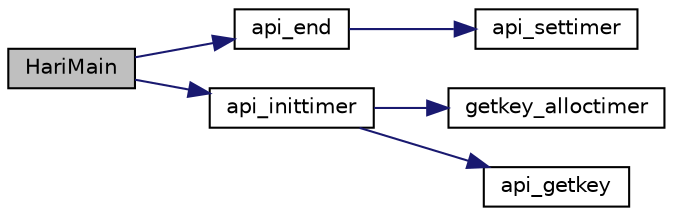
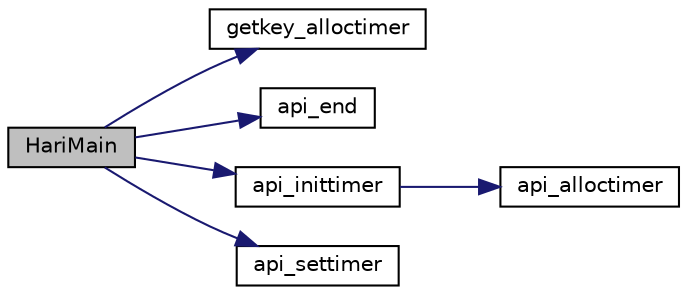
edge "api_end" -> "api_settimer": now "HariMain" -> "api_settimer"
edge "api_inittimer" -> "getkey_alloctimer": now "HariMain" -> "getkey_alloctimer"
node "api_getkey": label "api_getkey" -> "api_alloctimer"
